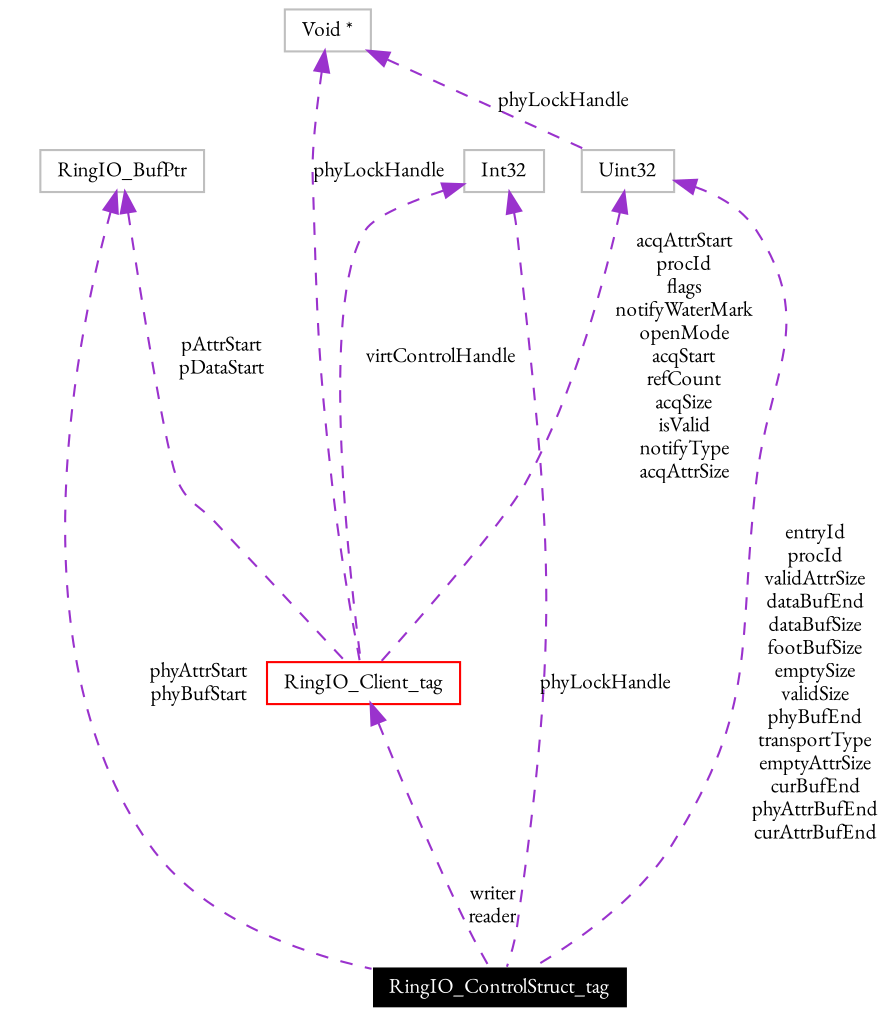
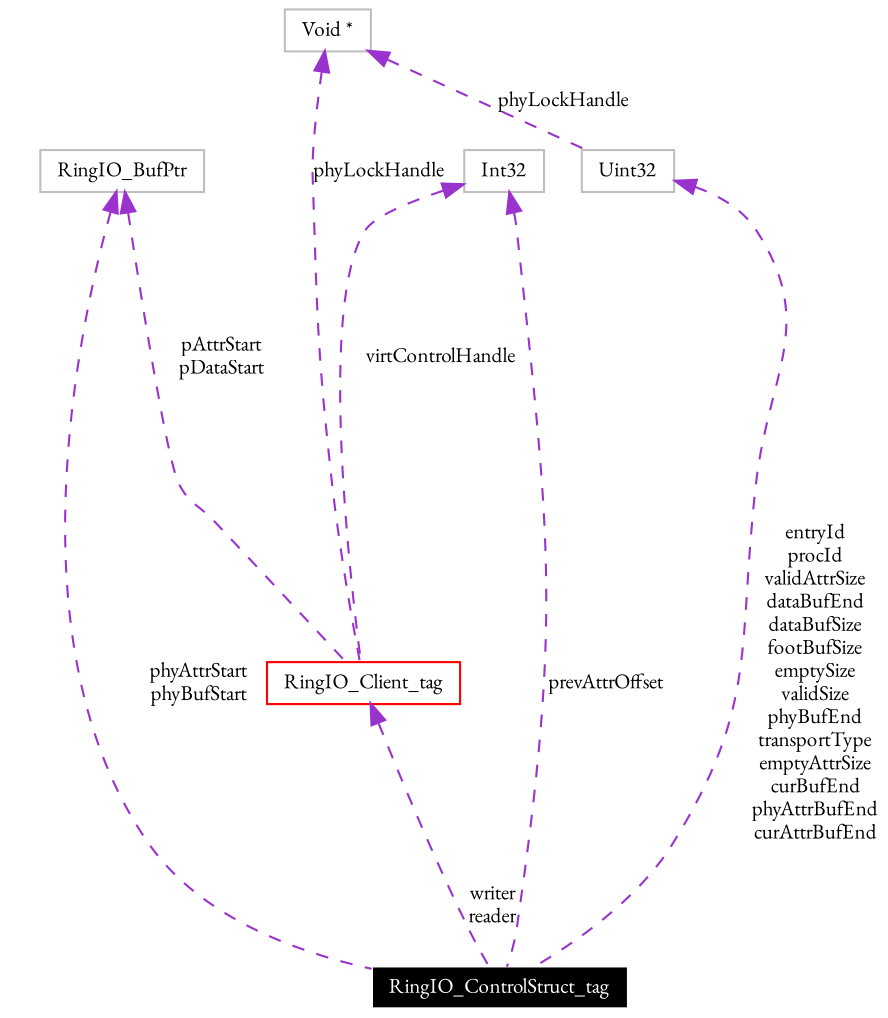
edge "RingIO_Client_tag" -> "Uint32": removed, label "acqAttrStart procId flags notifyWaterMark openMode acqStart refCount acqSize isValid notifyType acqAttrSize"
edge "RingIO_ControlStruct_tag" -> "Int32": label "phyLockHandle" -> "prevAttrOffset"
